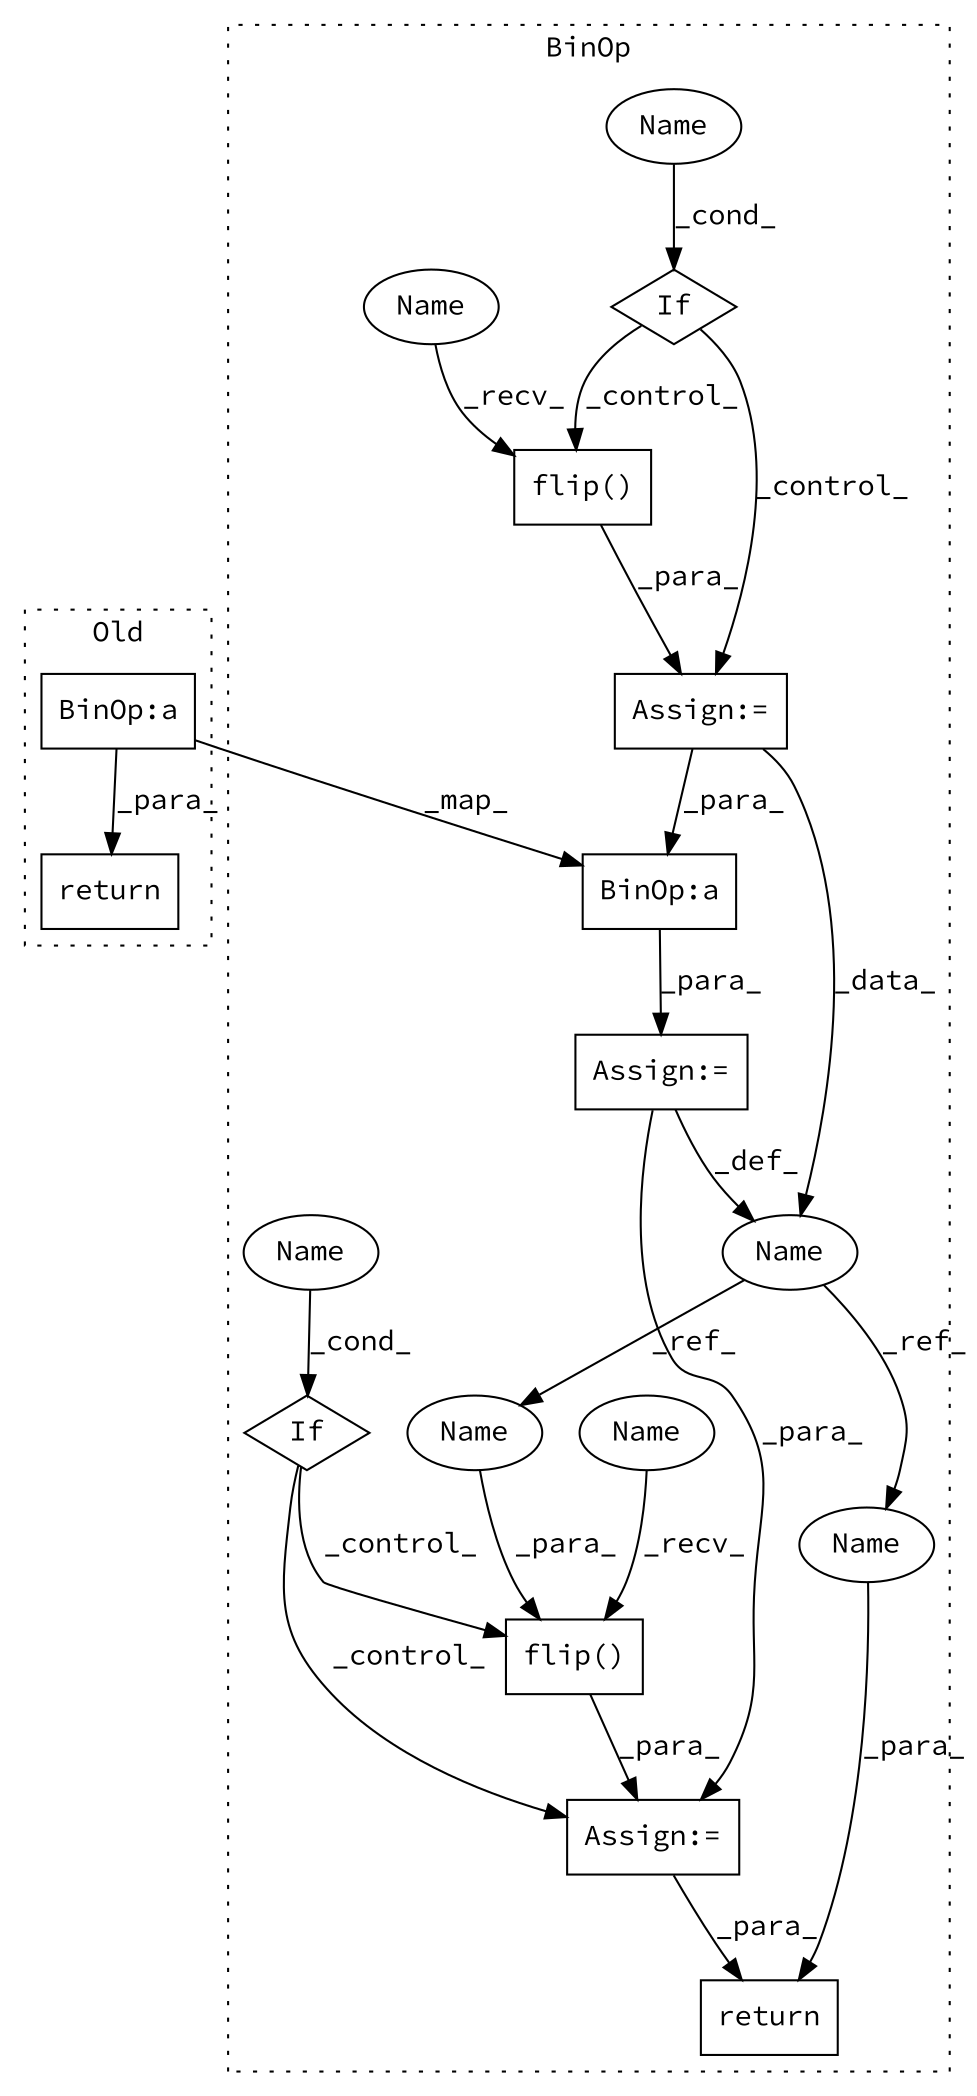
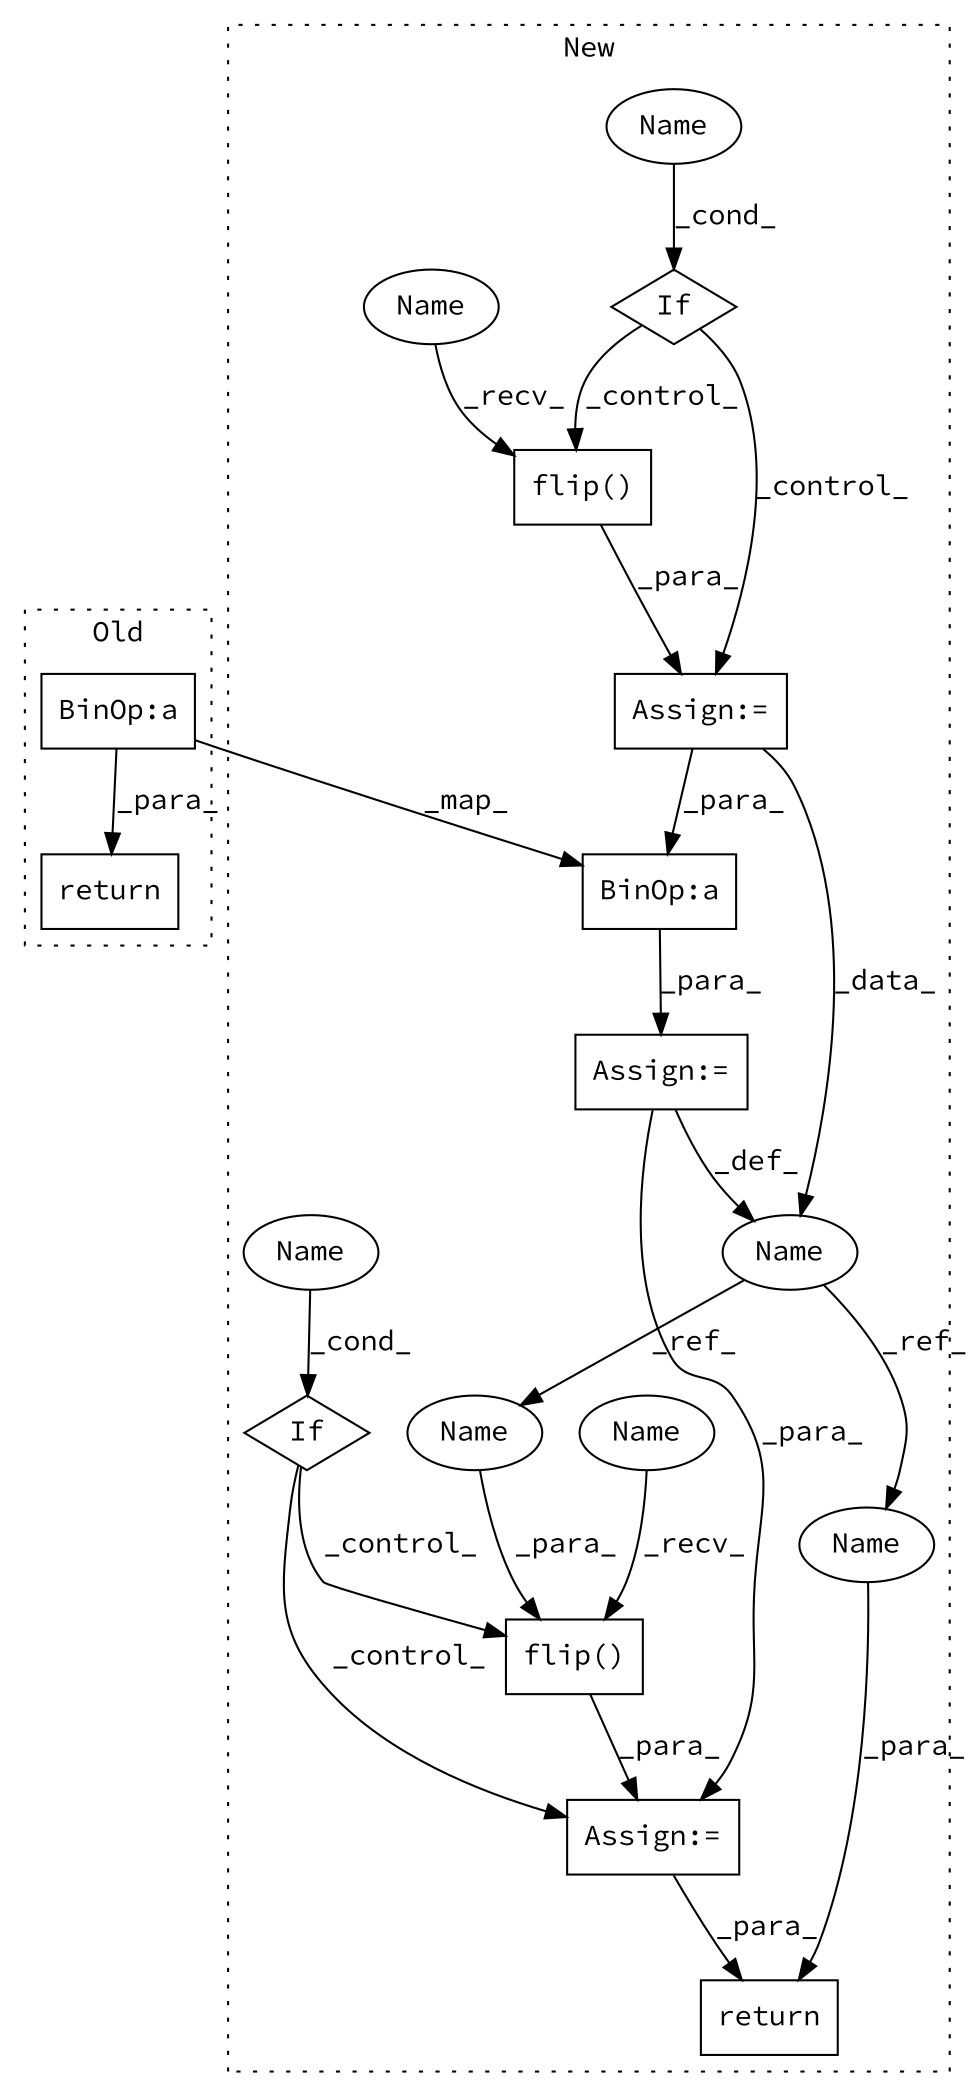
cluster "BinOp": label "BinOp" -> "New"
